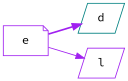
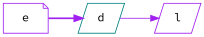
edge "e" -> "l": now "d" -> "l"
